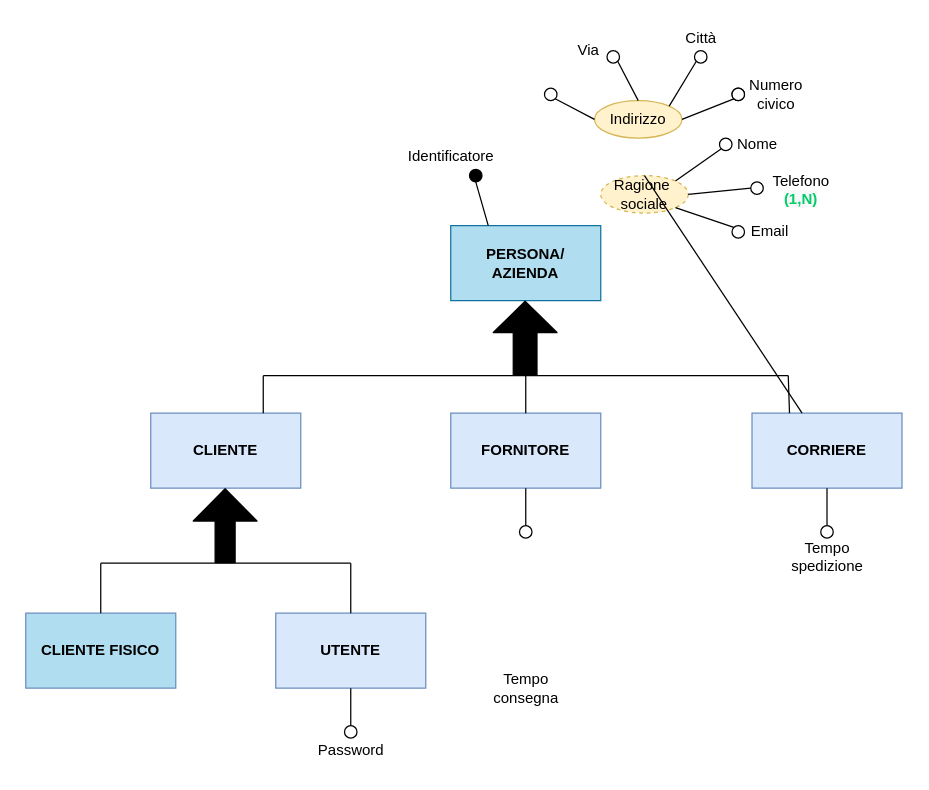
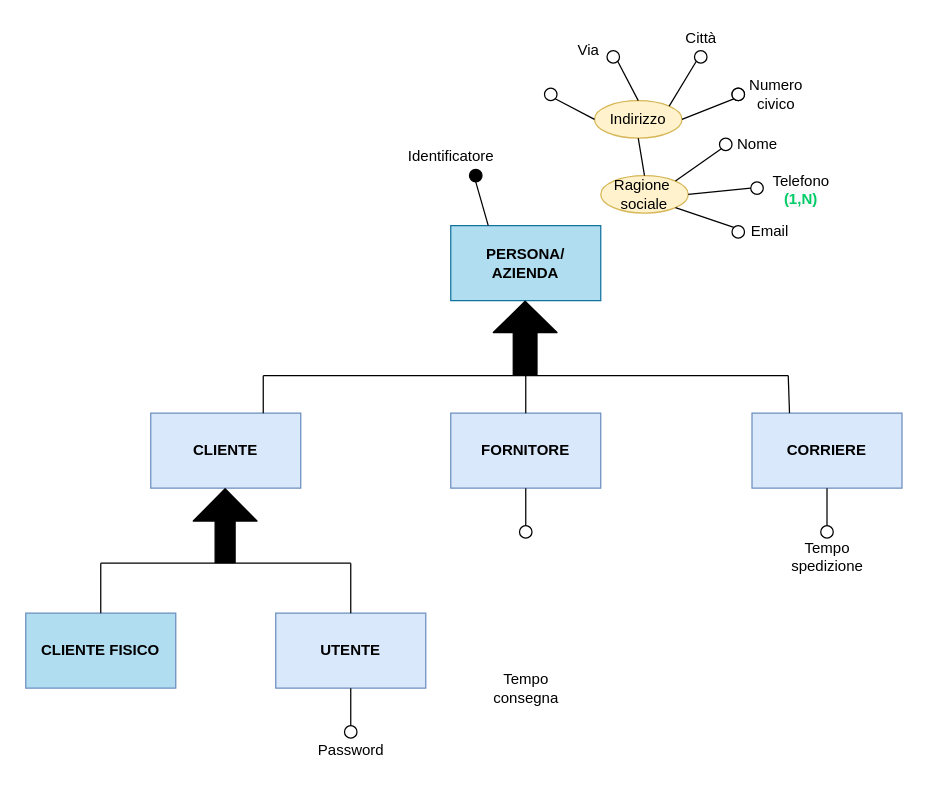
node "Ragione sociale": style dashed -> solid
edge "Ragione sociale" -- "CORRIERE": now "Ragione sociale" -- "Indirizzo"
